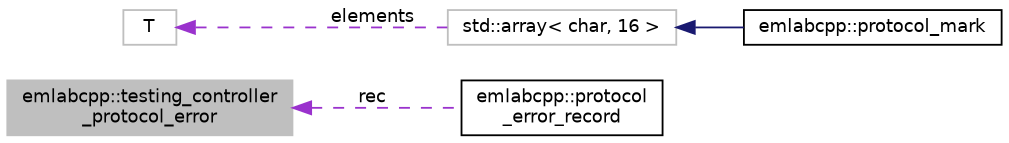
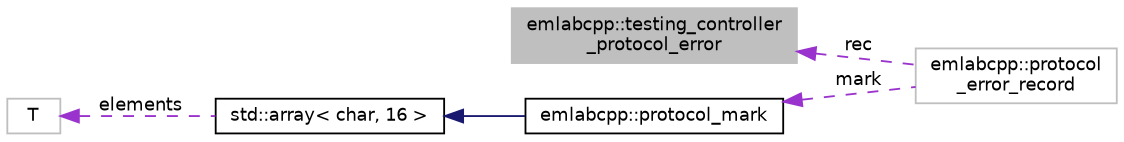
node "std::array< char, 16 >": color grey75 -> black
edge "emlabcpp::protocol _error_record" -> "emlabcpp::protocol_mark": added, label "mark"
node "emlabcpp::protocol _error_record": color black -> grey75
